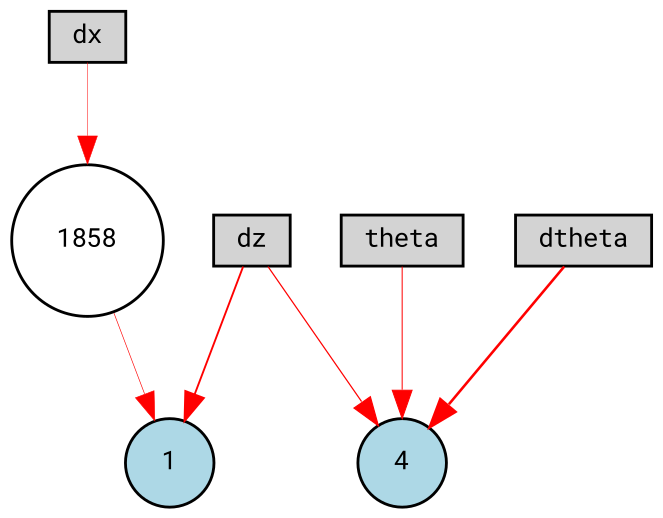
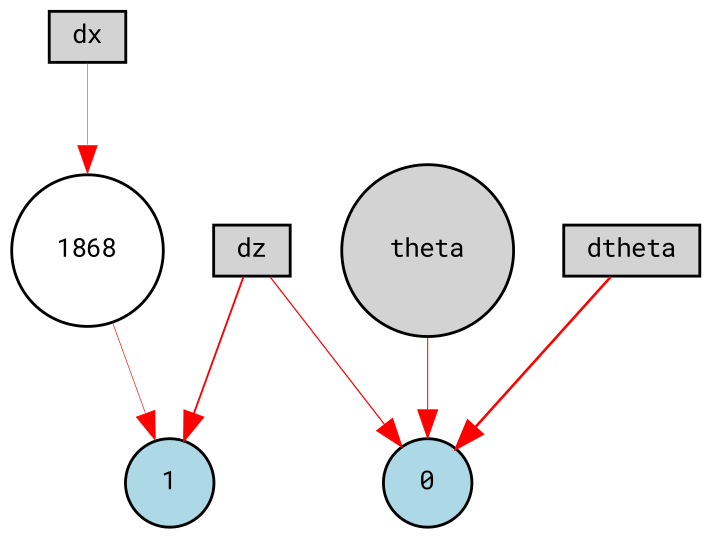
node "1858": label "1858" -> "1868"
node "theta": shape box -> circle
node "4": label "4" -> "0"
